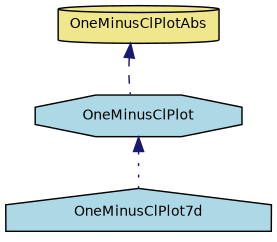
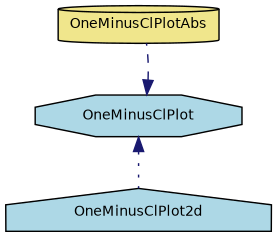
edge "OneMinusClPlot" -> "OneMinusClPlotAbs": reversed
node "OneMinusClPlot7d": label "OneMinusClPlot7d" -> "OneMinusClPlot2d"
